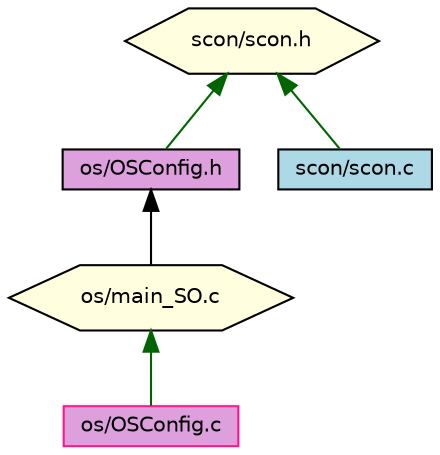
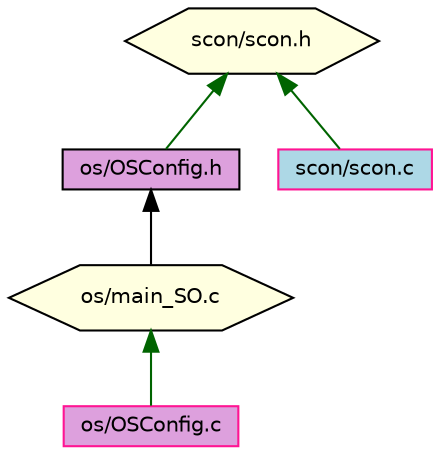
node "scon/scon.c": color black -> deeppink
